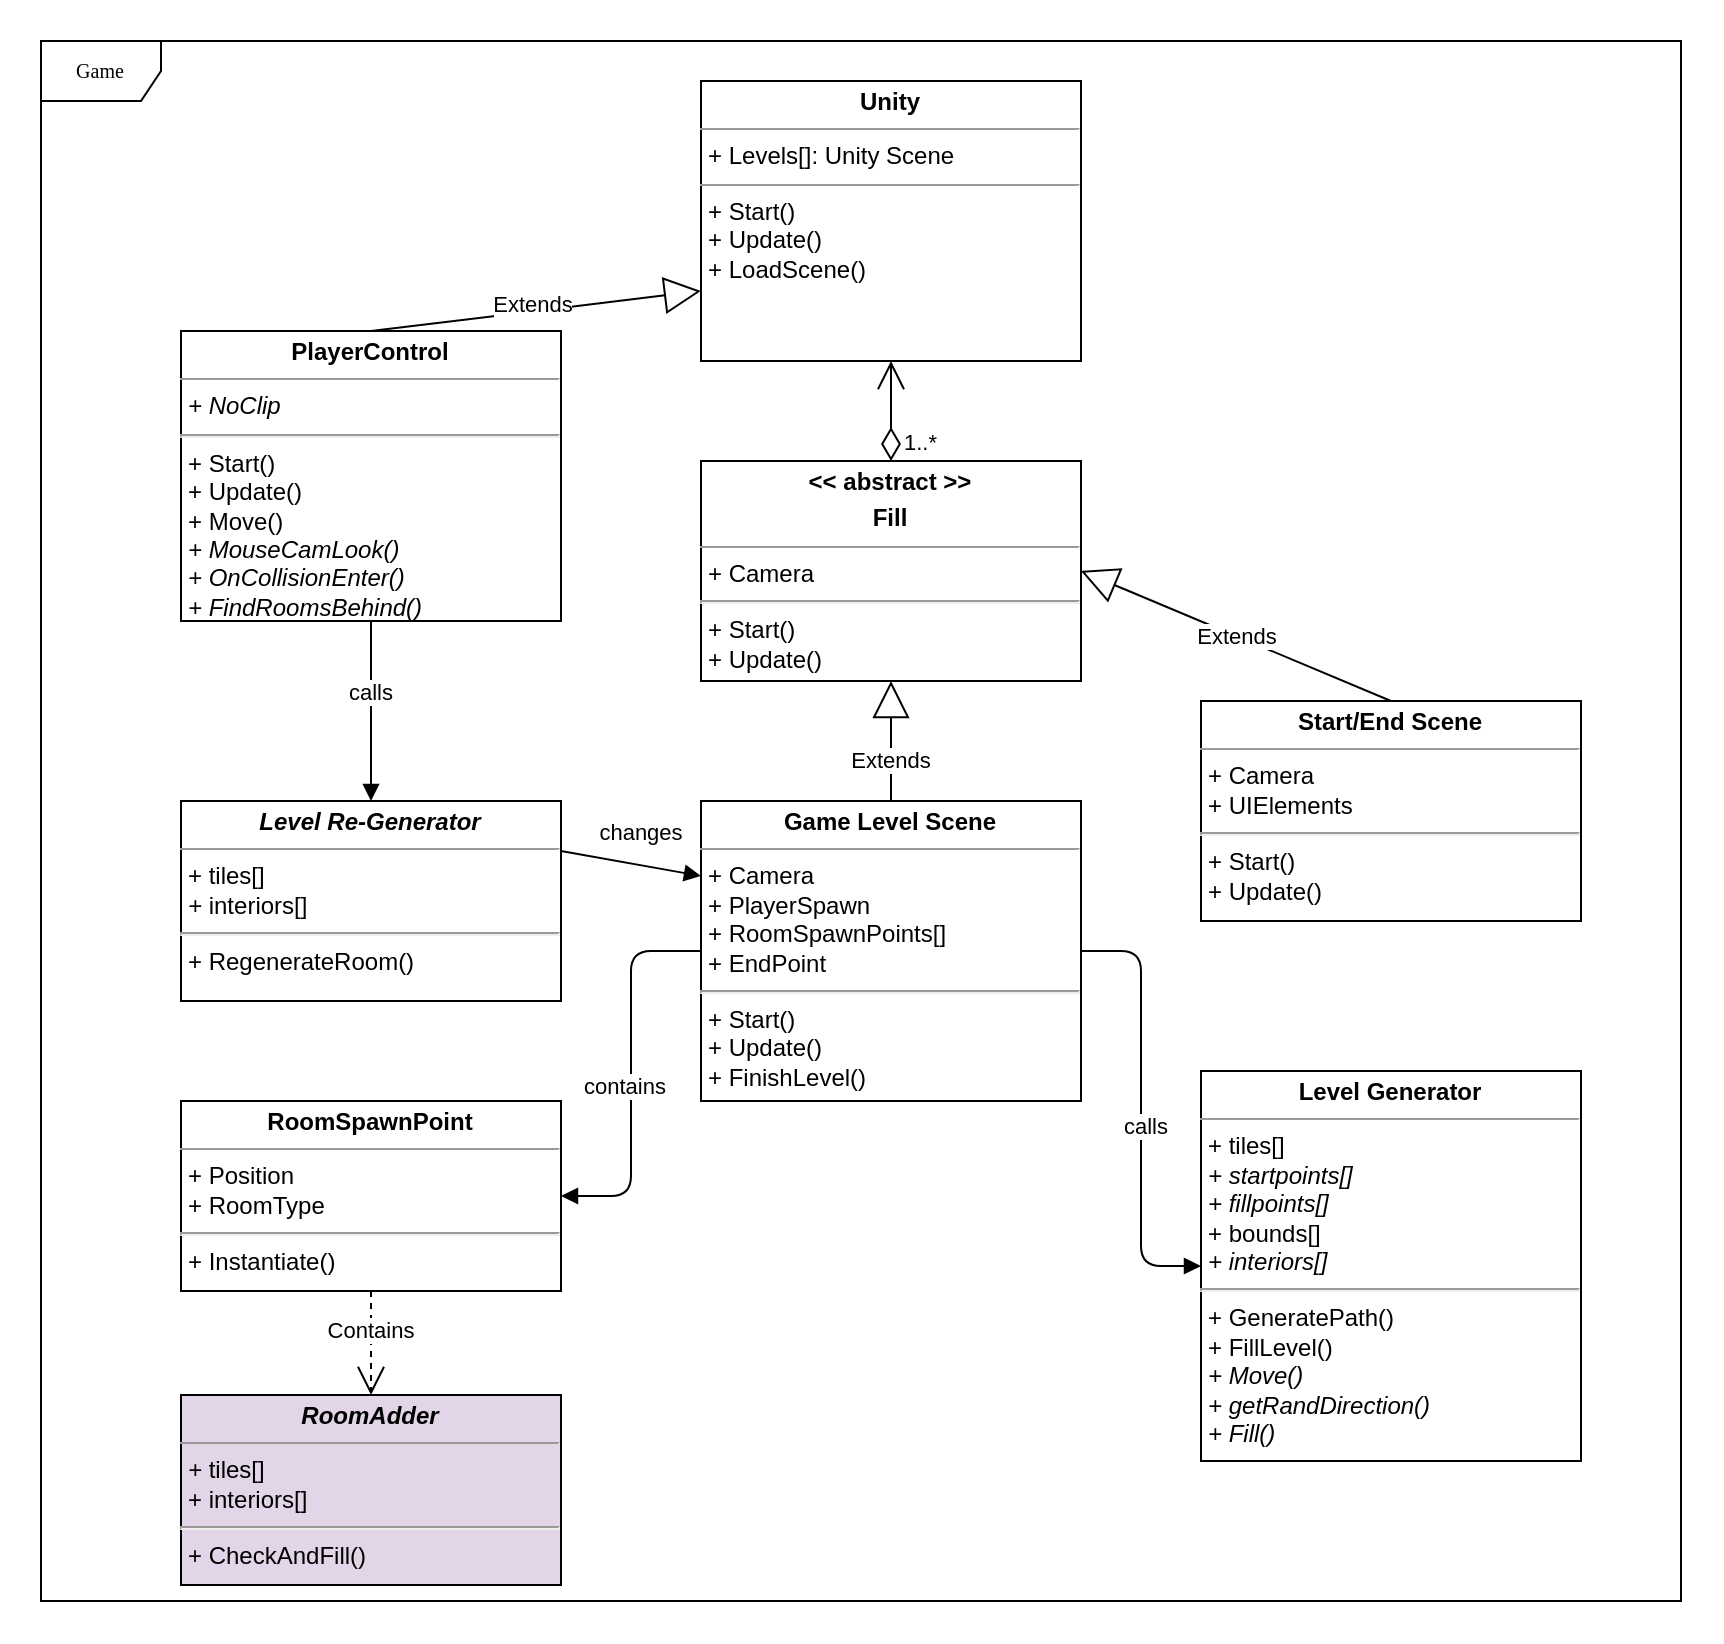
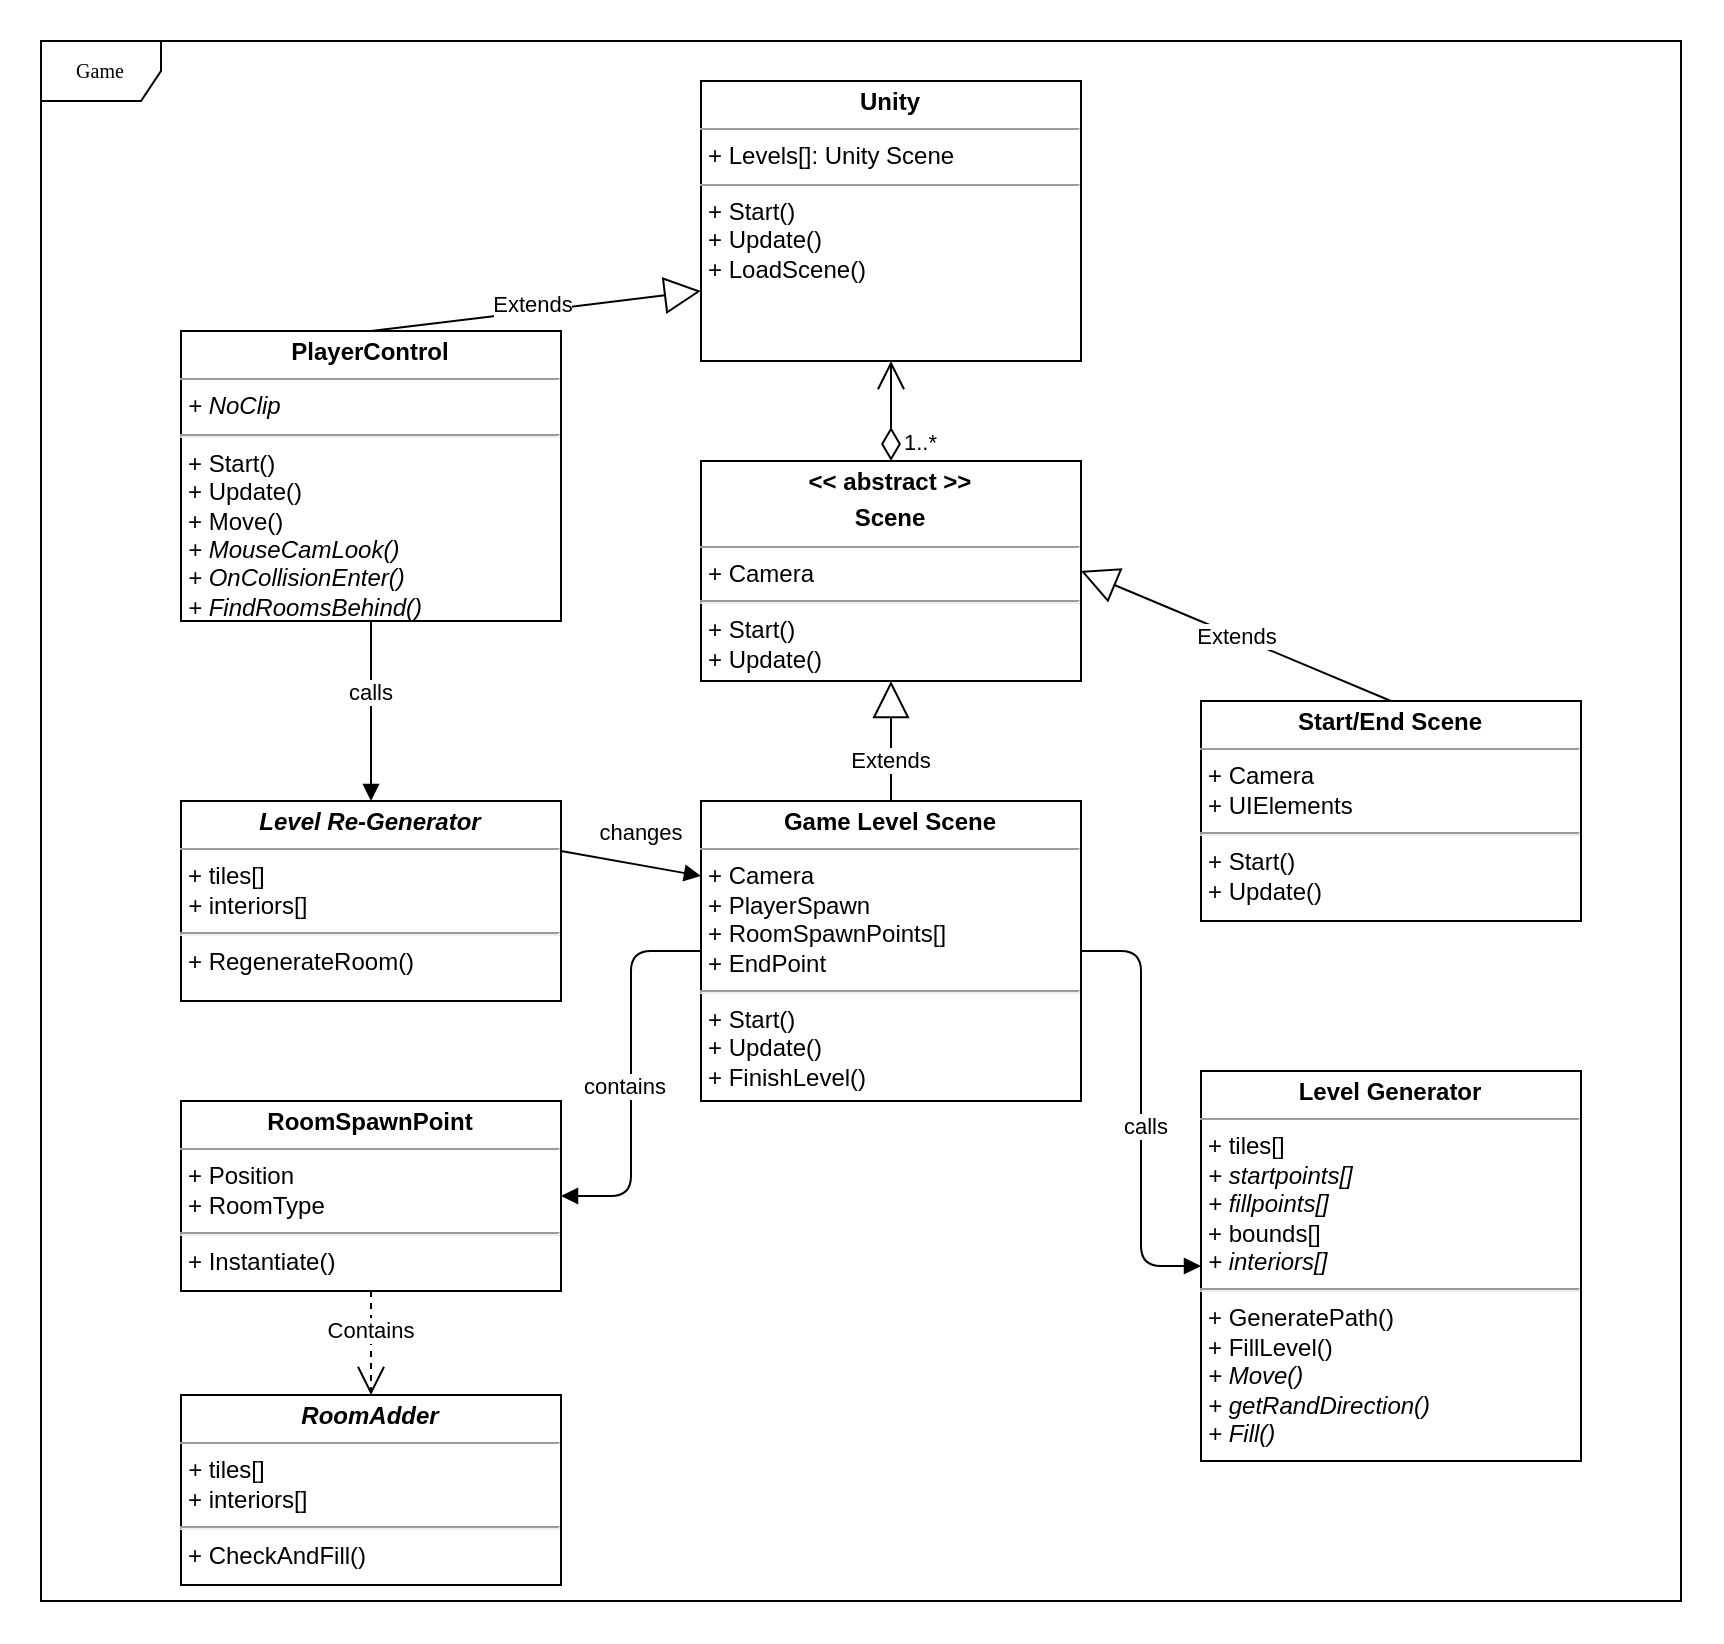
node "<< abstract >> Fill + Camera + Start() + Update()": label "<< abstract >> Fill + Camera + Start() + Update()" -> "<< abstract >> Scene + Camera + Start() + Update()"
node "RoomAdder + tiles[] + interiors[] + CheckAndFill()": fillcolor #e1d5e7 -> #ffffff
